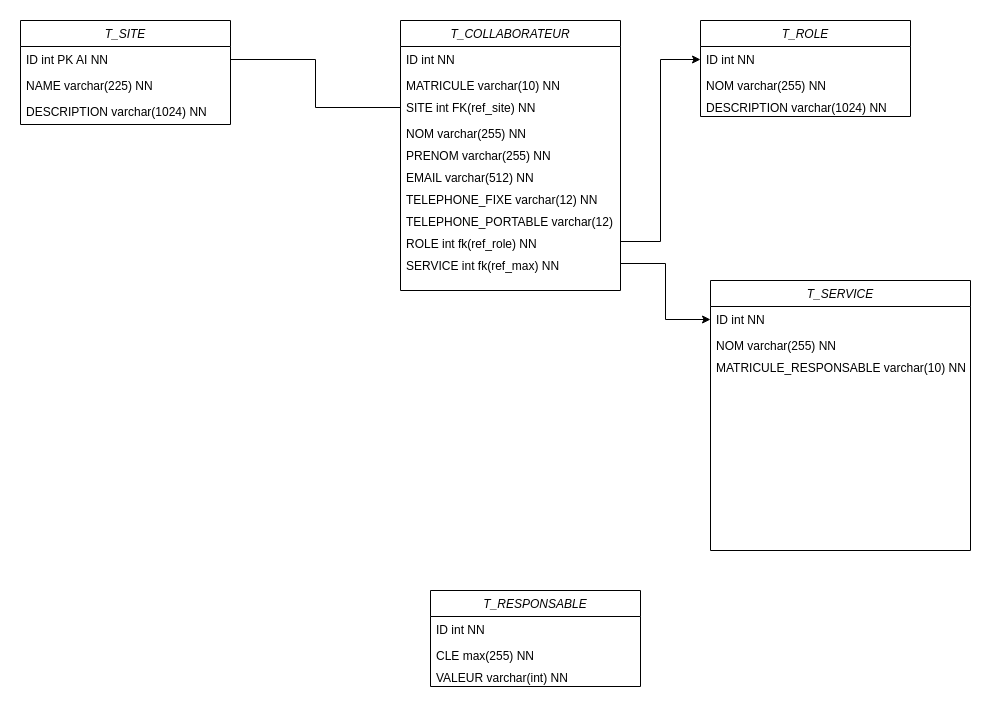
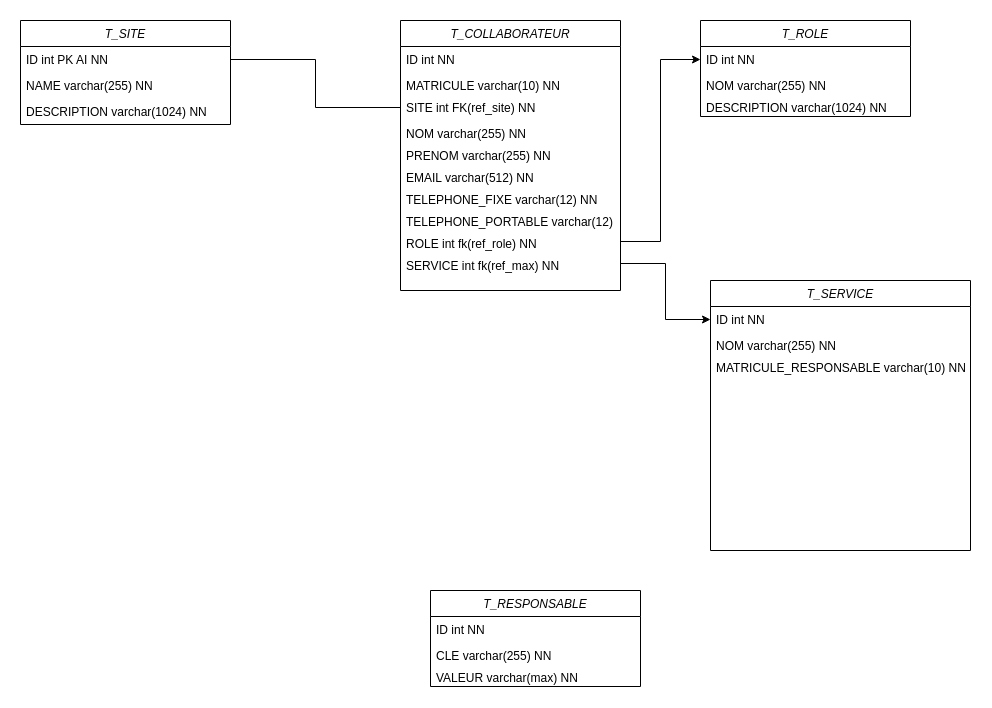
node "NAME varchar(225) NN": label "NAME varchar(225) NN" -> "NAME varchar(255) NN"
node "CLE max(255) NN": label "CLE max(255) NN" -> "CLE varchar(255) NN"
node "VALEUR varchar(int) NN": label "VALEUR varchar(int) NN" -> "VALEUR varchar(max) NN"
